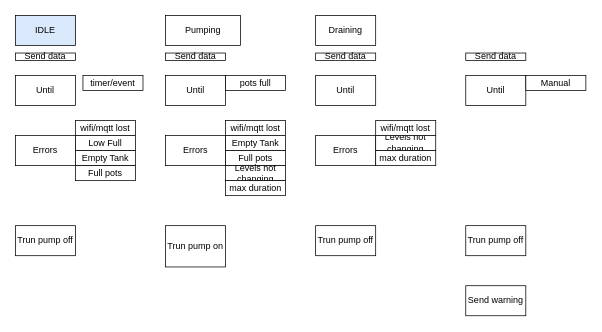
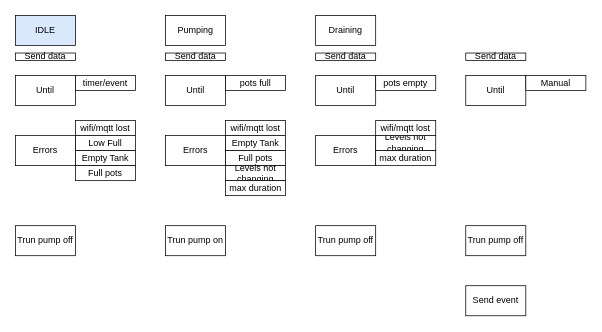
node "Pumping": size 75x30 -> 60x30
node "timer/event": moved (113, 83) -> (105, 83)
node "pots empty": added
node "Trun pump on": size 60x41 -> 60x30
node "Send warning": label "Send warning" -> "Send event"
